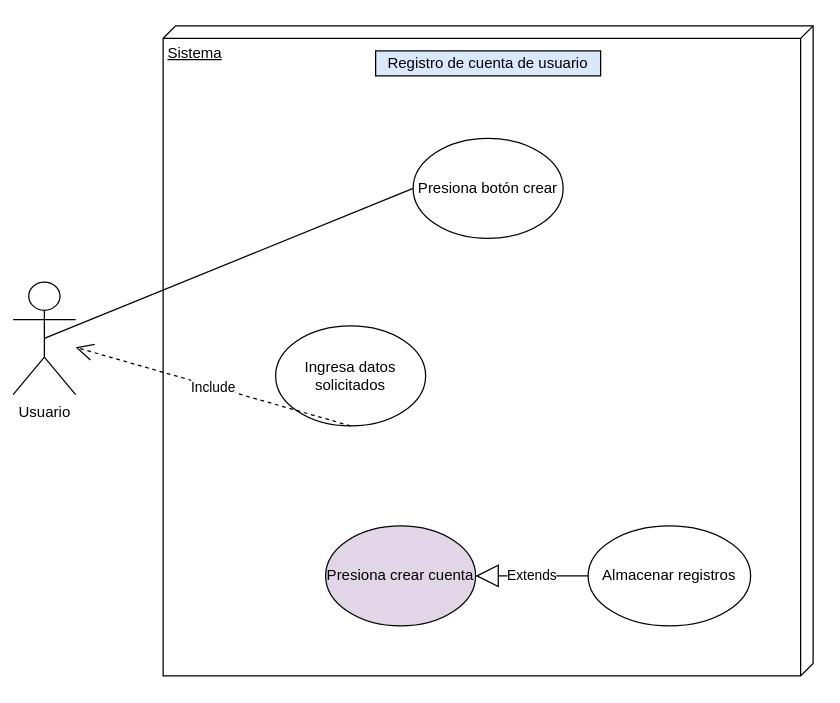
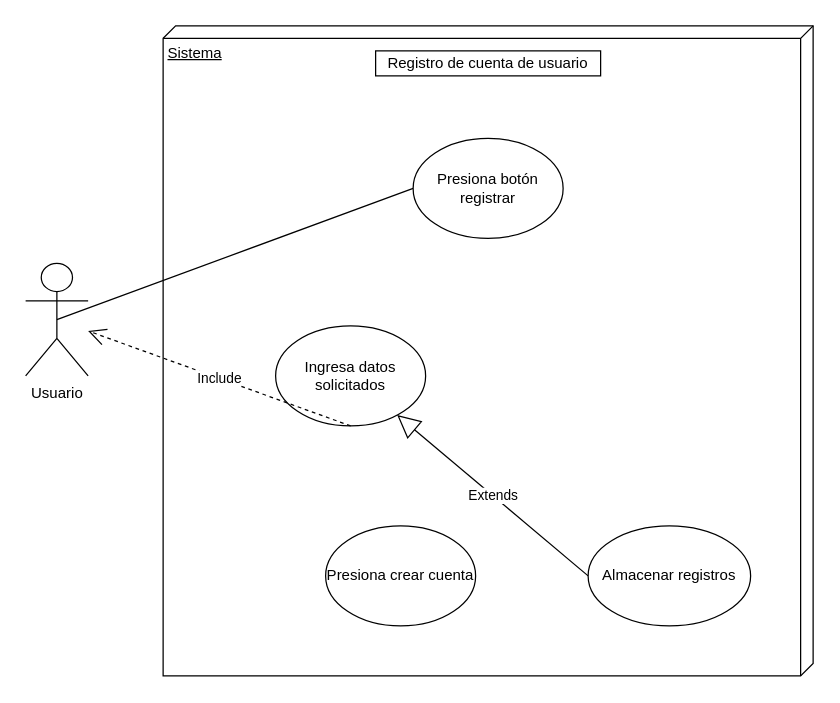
node "Registro de cuenta de usuario": fillcolor #dae8fc -> #ffffff
node "Presiona botón crear": label "Presiona botón crear" -> "Presiona botón registrar"
node "Usuario": moved (44, 338) -> (57, 319)
node "Presiona crear cuenta": fillcolor #e1d5e7 -> #ffffff
edge "Almacenar registros" -> "Presiona crear cuenta": now "Almacenar registros" -> "Ingresa datos solicitados"
